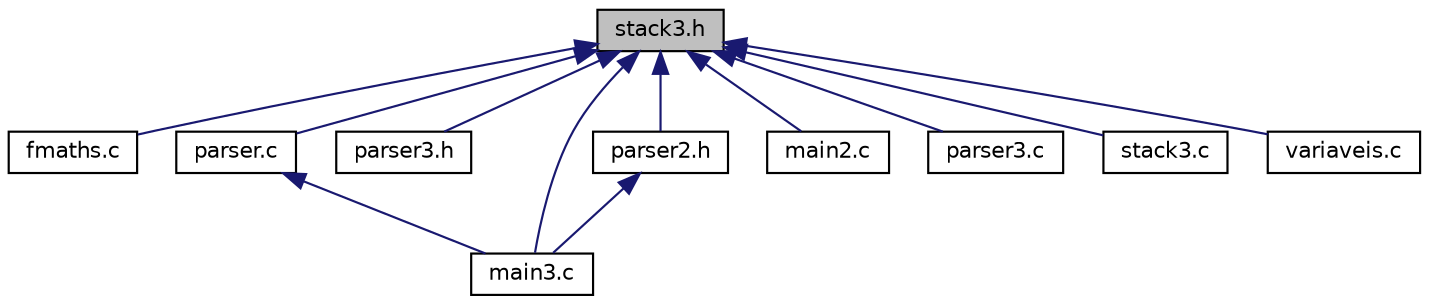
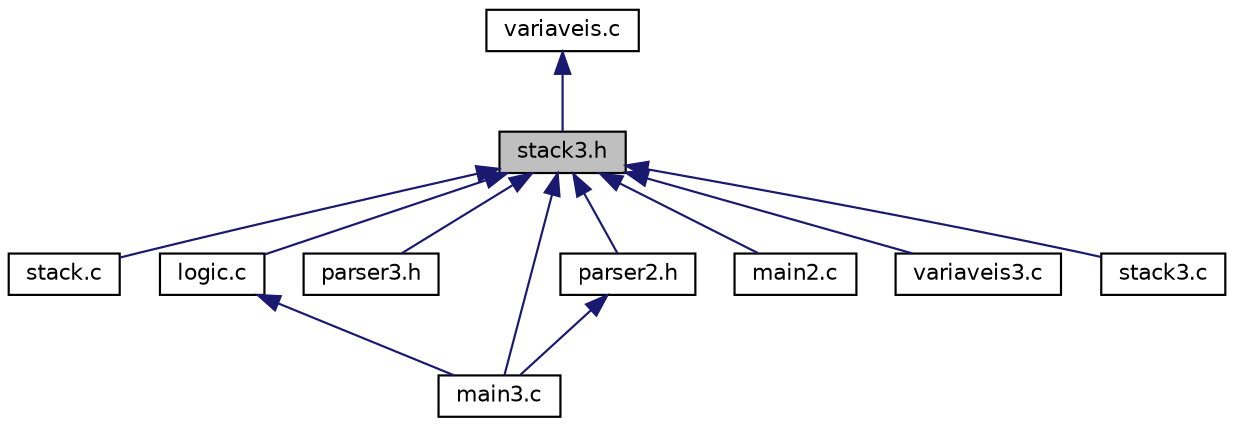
edge "variaveis.c" -> "stack3.h": reversed
node "fmaths.c": label "fmaths.c" -> "stack.c"
node "parser.c": label "parser.c" -> "logic.c"
node "parser3.c": label "parser3.c" -> "variaveis3.c"
